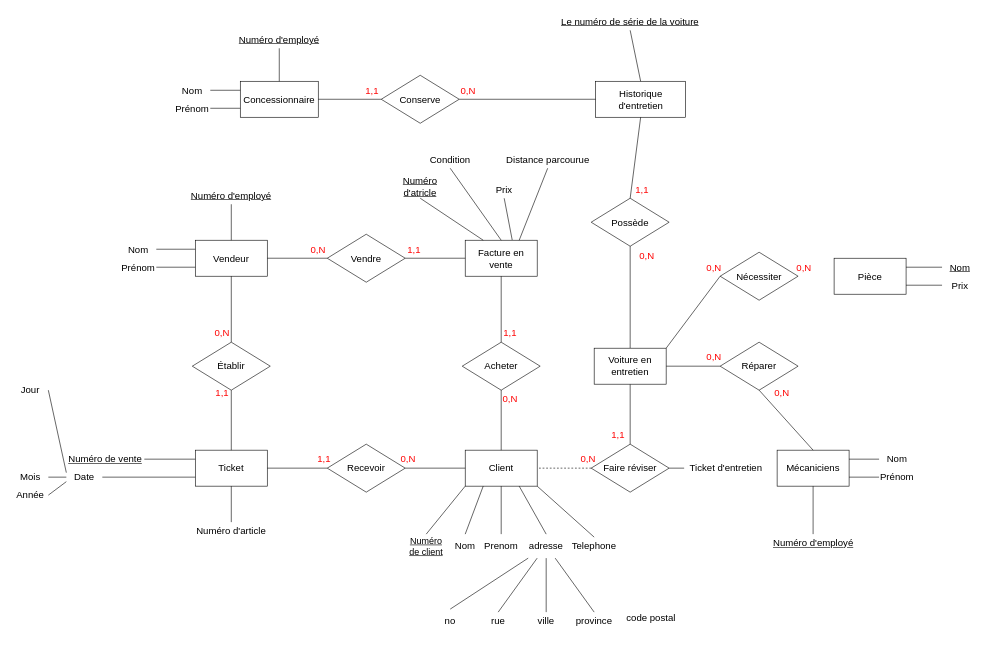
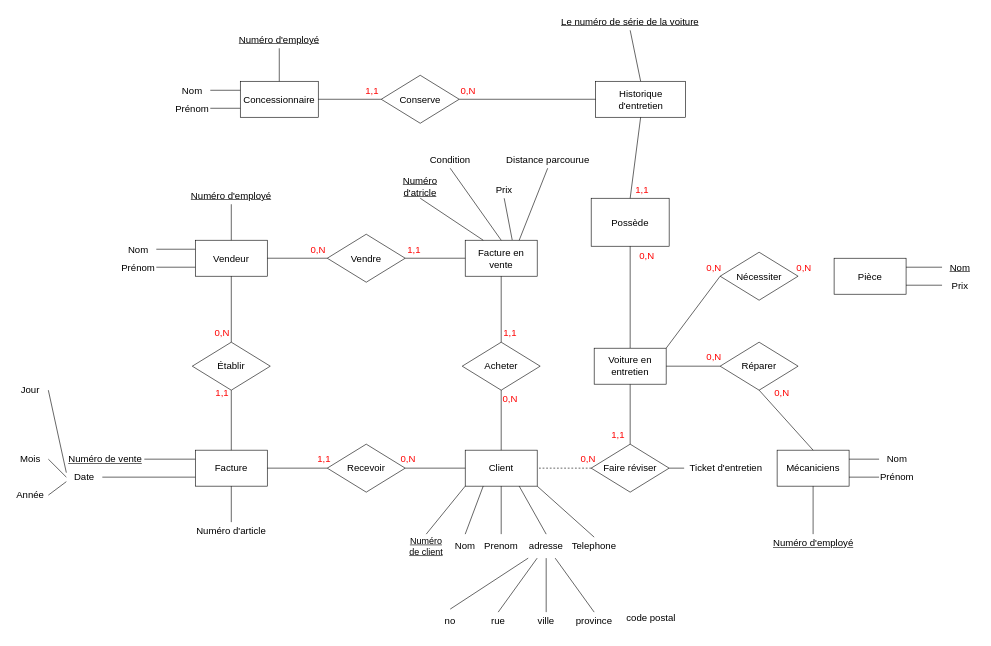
node "Possède": shape diamond -> rectangle
node "Ticket": label "Ticket" -> "Facture"
node "Mois": moved (30, 477) -> (30, 459)
